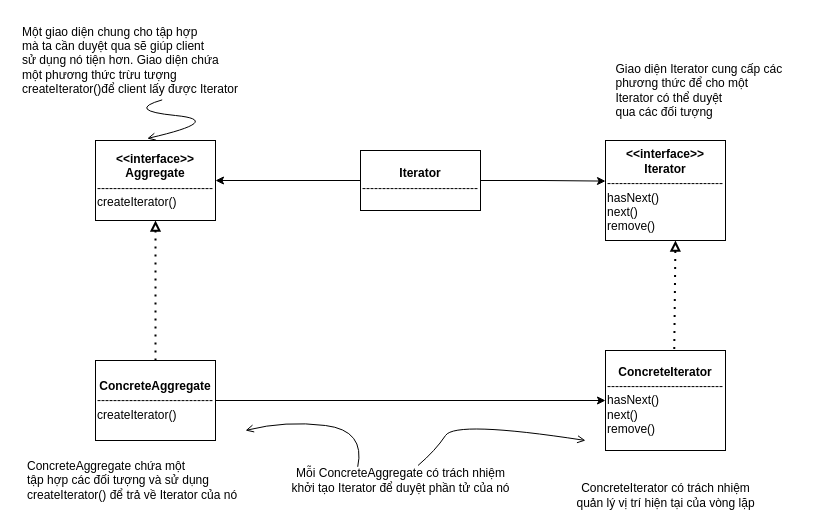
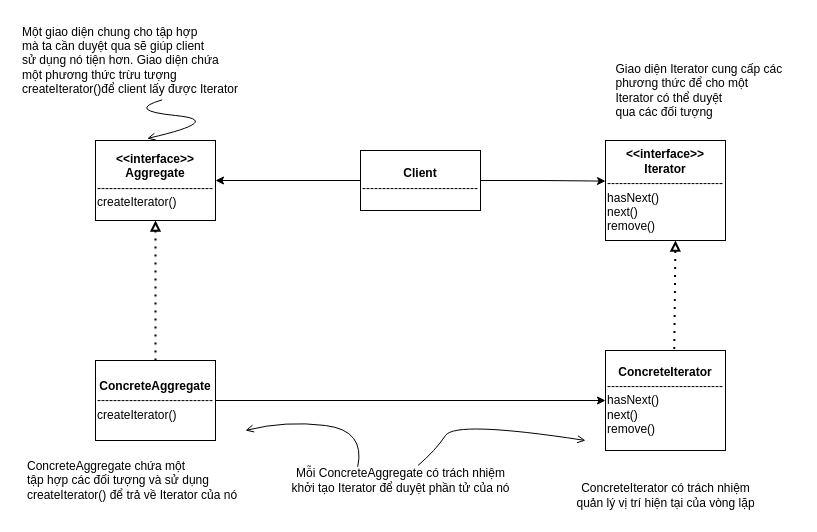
node "Iterator -----------------------------": label "Iterator -----------------------------" -> "Client -----------------------------"
